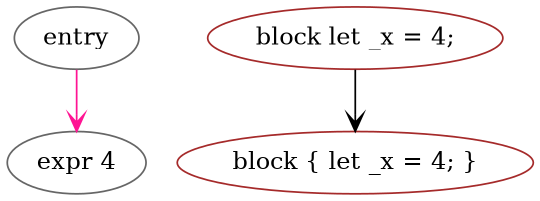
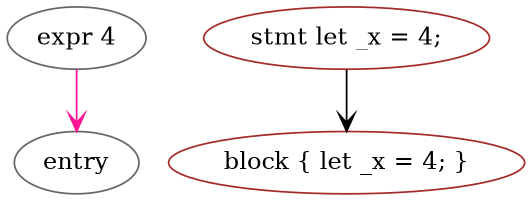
node "block let _x = 4;": label "block let _x = 4;" -> "stmt let _x = 4;"
edge "entry" -> "expr 4": reversed
